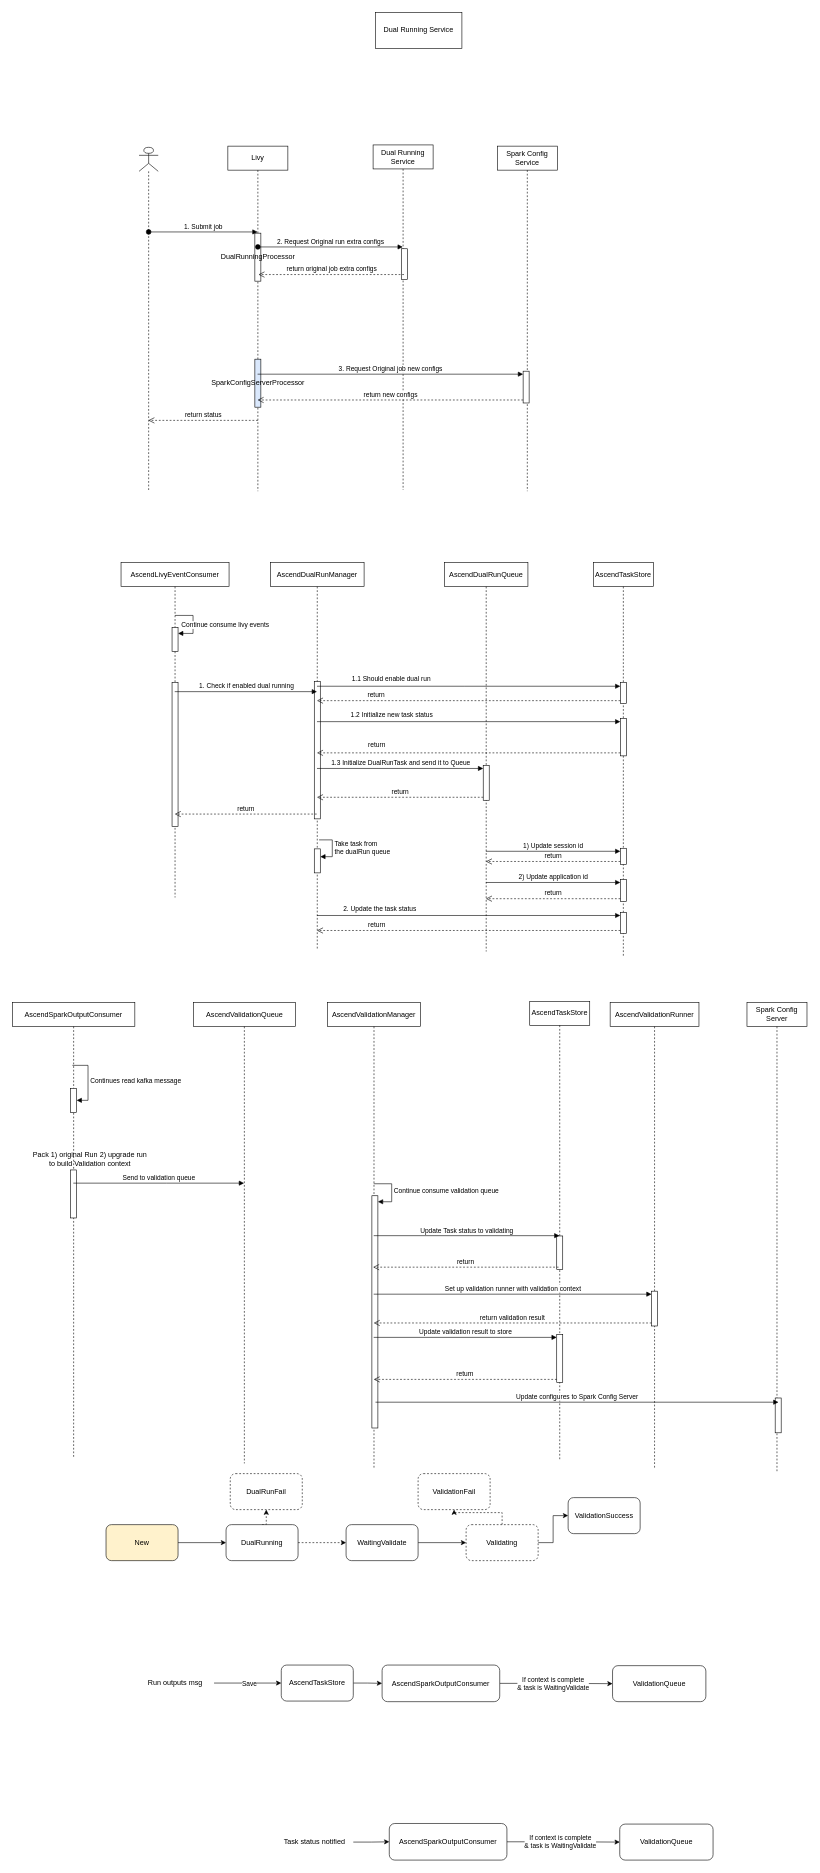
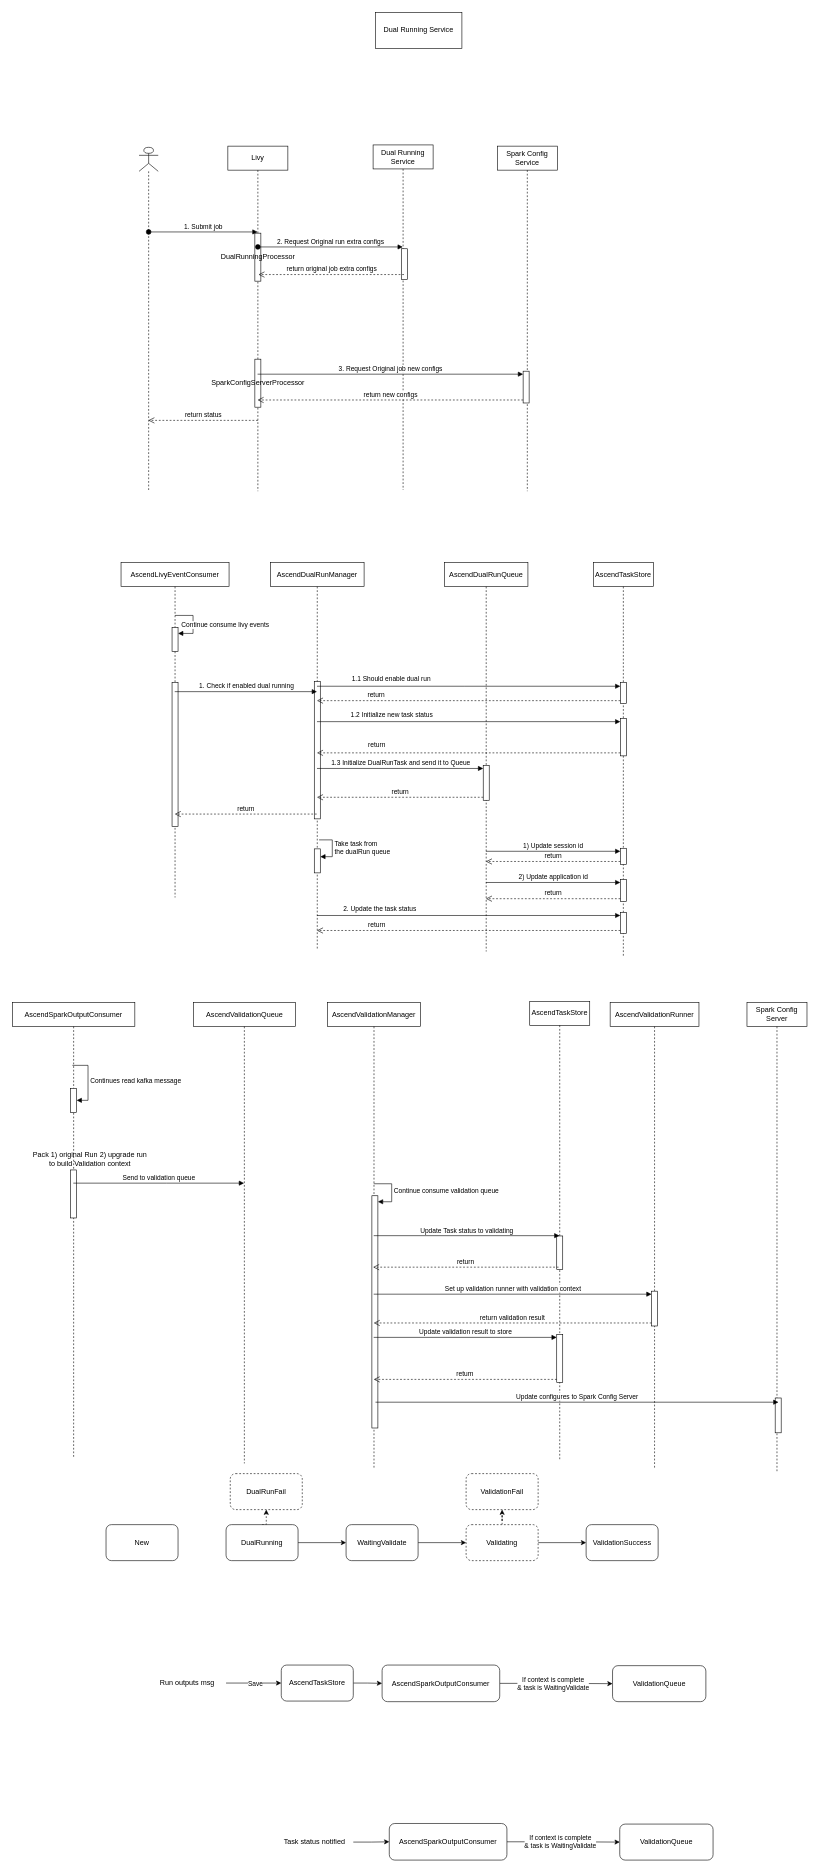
node "SparkConfigServerProcessor": fillcolor #dae8fc -> #ffffff
node "ValidationFail": moved (454, 1491) -> (502, 1491)
node "ValidationSuccess": moved (604, 1515) -> (622, 1542)
node "New": fillcolor #fff2cc -> #ffffff
edge "New" -> "DualRunning": removed
edge "DualRunning" -> "WaitingValidate": style dashed -> solid
node "Run outputs msg": moved (175, 1683) -> (187, 1683)
